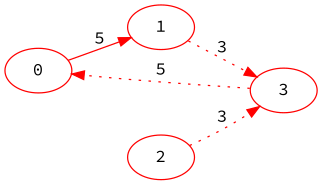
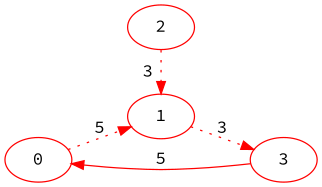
edge "0" -> "1": style solid -> dotted
edge "3" -> "0": style dotted -> solid
edge "2" -> "3": now "2" -> "1"
